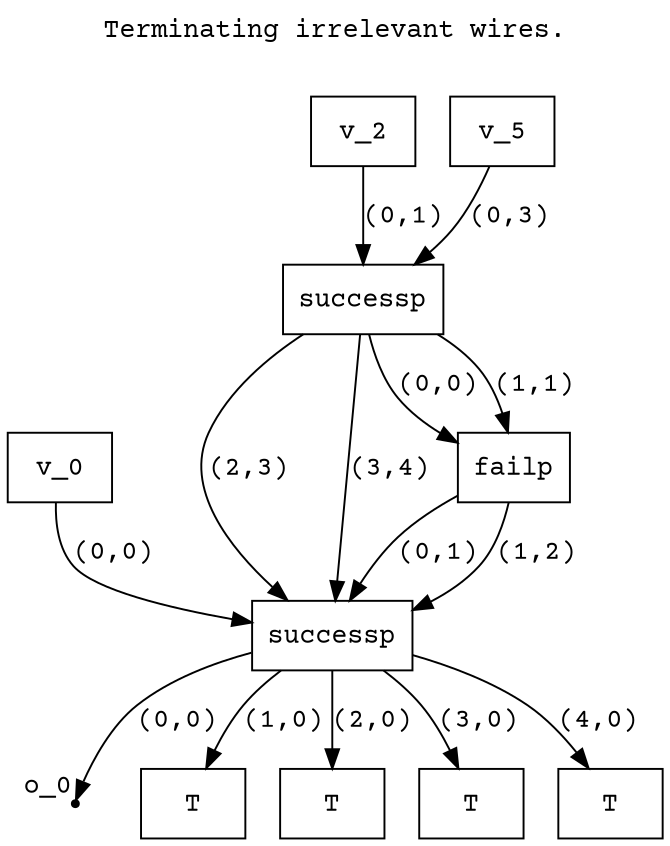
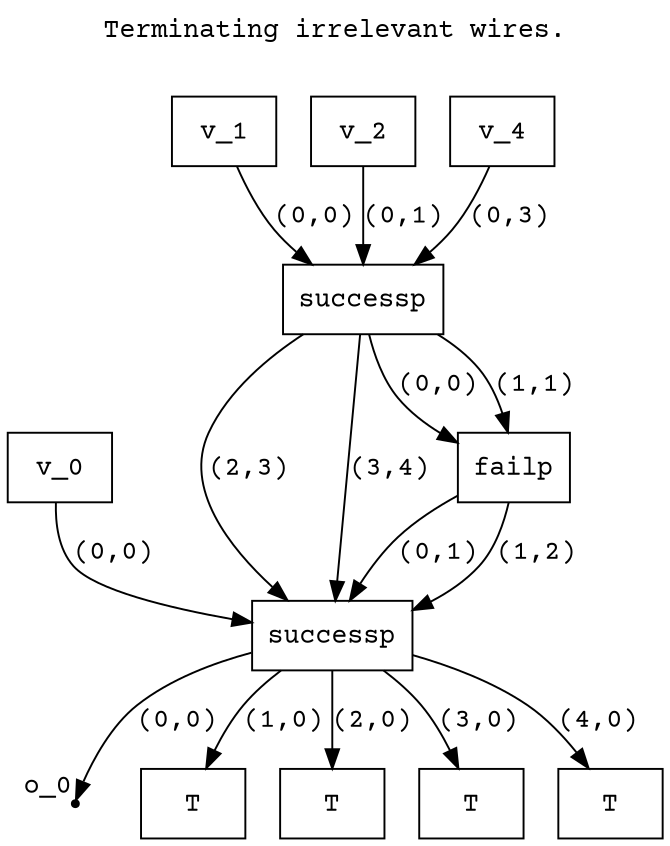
node "v_1": added
node "v_5": label "v_5" -> "v_4"
